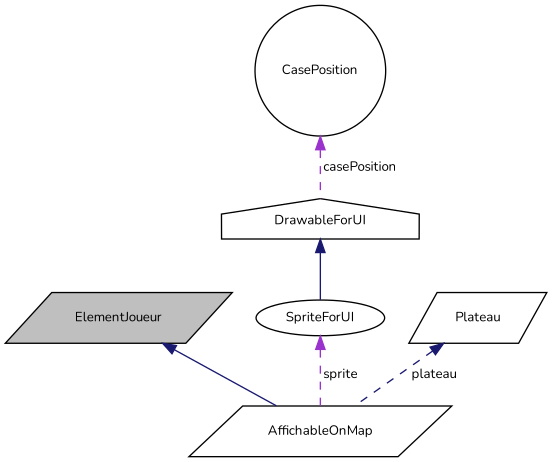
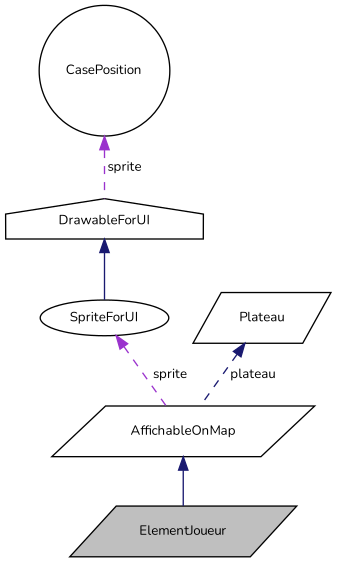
edge "DrawableForUI" -> "CasePosition": label " casePosition" -> " sprite"
edge "AffichableOnMap" -> "ElementJoueur": reversed
